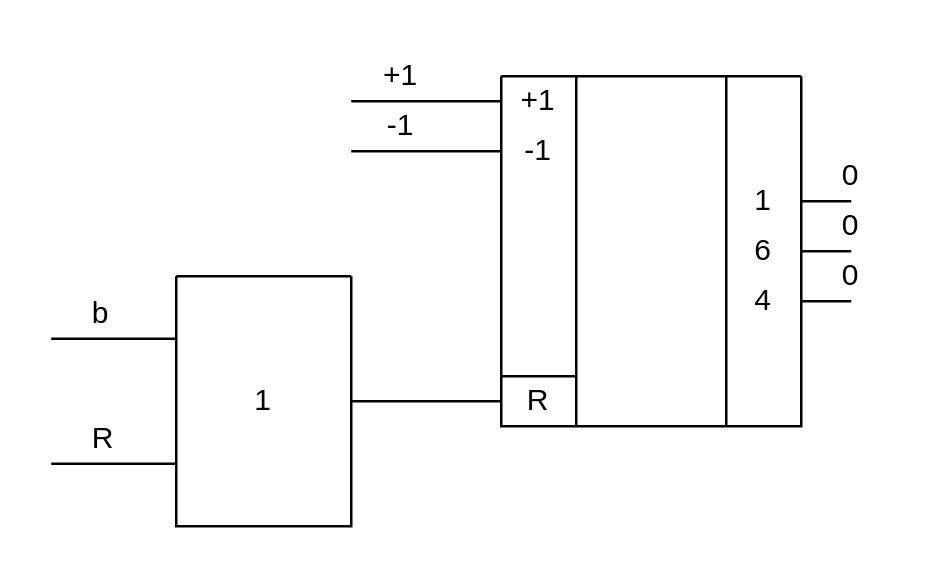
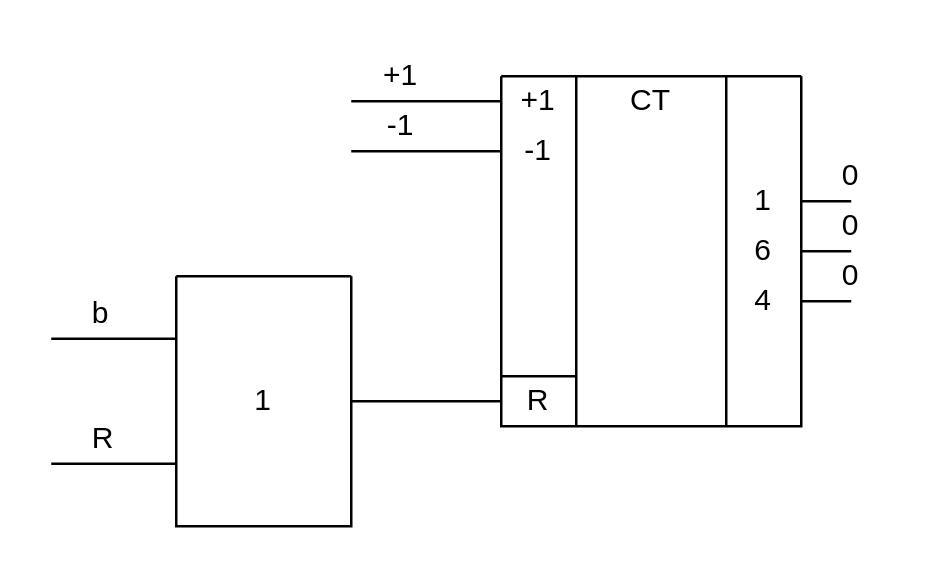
node "CT": added
